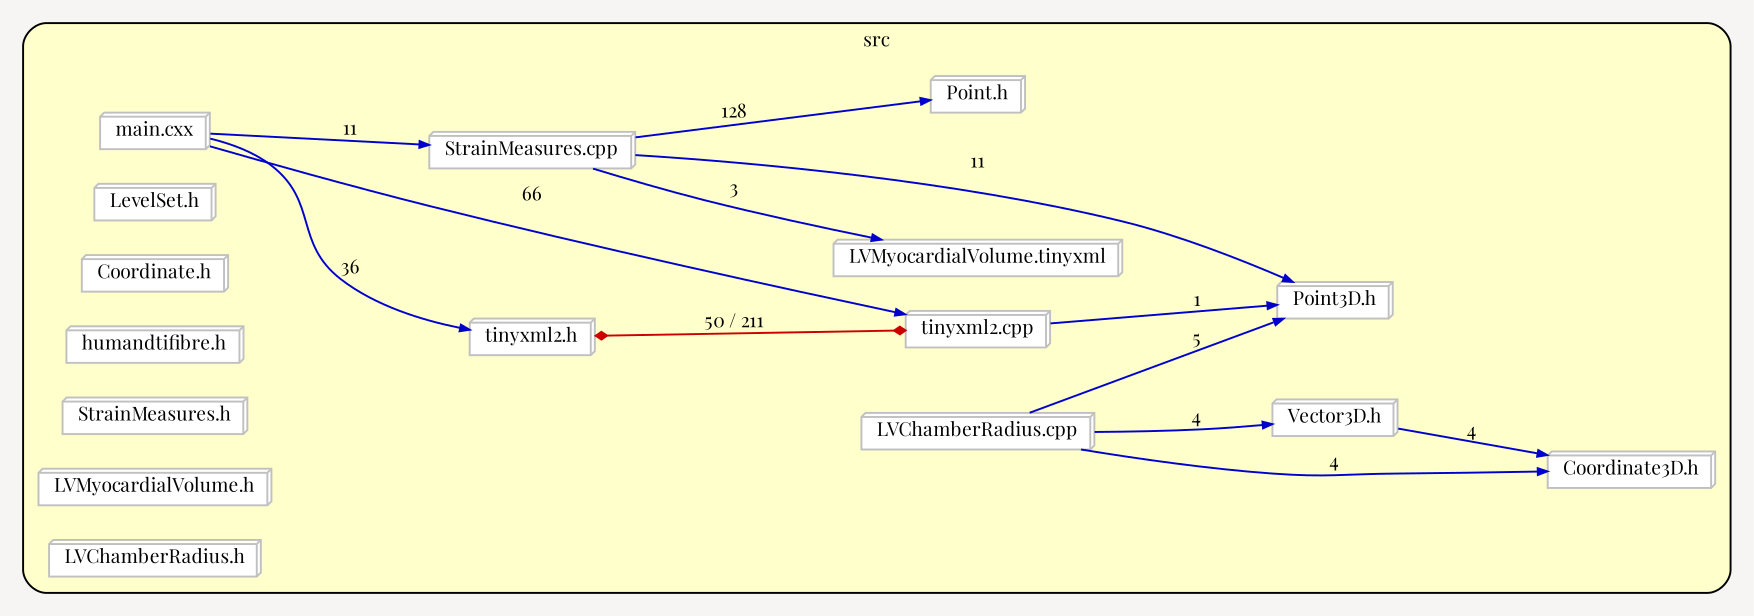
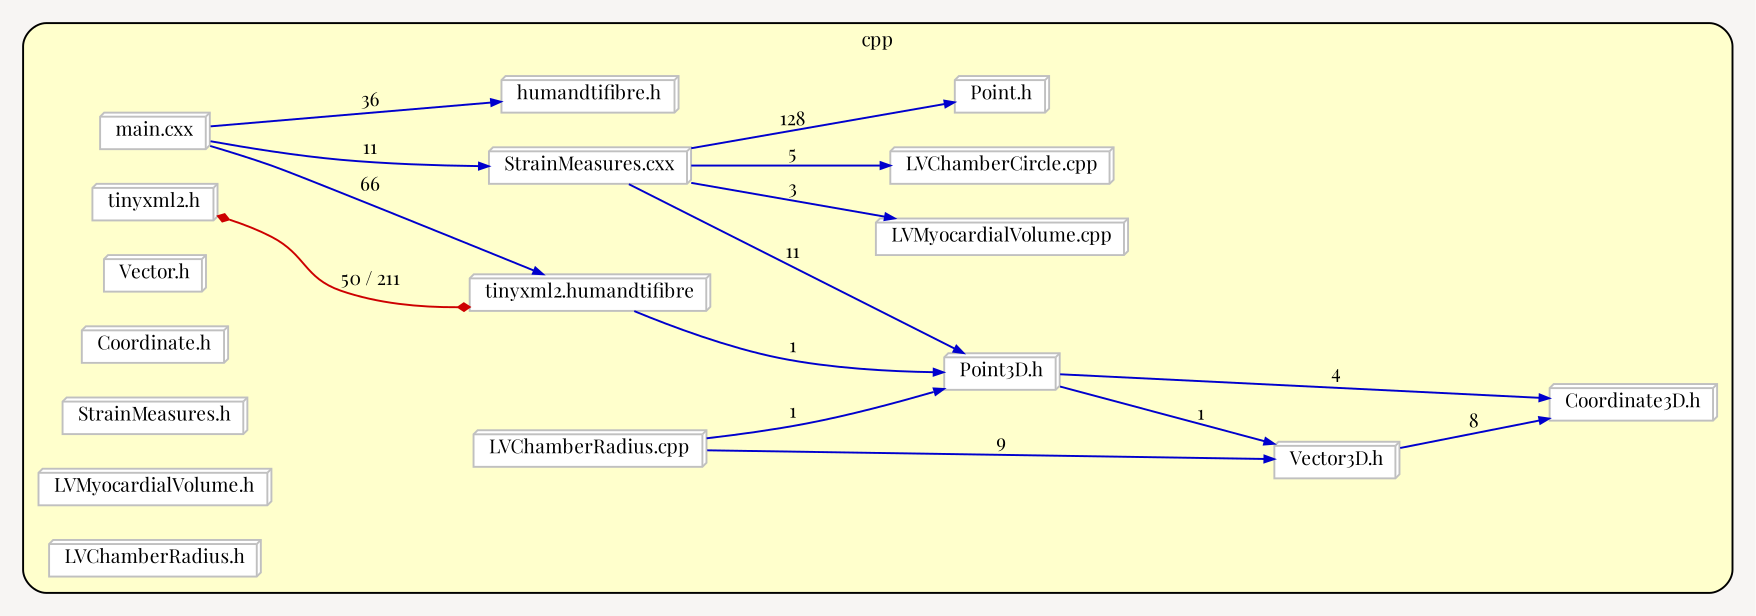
cluster "src": label "src" -> "cpp"
node "StrainMeasures.cpp": label "StrainMeasures.cpp" -> "StrainMeasures.cxx"
node "LVChamberCircle.cpp": added
node "LevelSet.h": label "LevelSet.h" -> "Vector.h"
edge "main.cxx" -> "tinyxml2.h": now "main.cxx" -> "humandtifibre.h"
node "LVMyocardialVolume.tinyxml": label "LVMyocardialVolume.tinyxml" -> "LVMyocardialVolume.cpp"
node "tinyxml2.cpp": label "tinyxml2.cpp" -> "tinyxml2.humandtifibre"
edge "LVChamberRadius.cpp" -> "Point3D.h": label "5" -> "1"
edge "Point3D.h" -> "Vector3D.h": added, label "1"
edge "LVChamberRadius.cpp" -> "Vector3D.h": label "4" -> "9"
edge "Vector3D.h" -> "Coordinate3D.h": label "4" -> "8"
edge "LVChamberRadius.cpp" -> "Coordinate3D.h": now "Point3D.h" -> "Coordinate3D.h"
